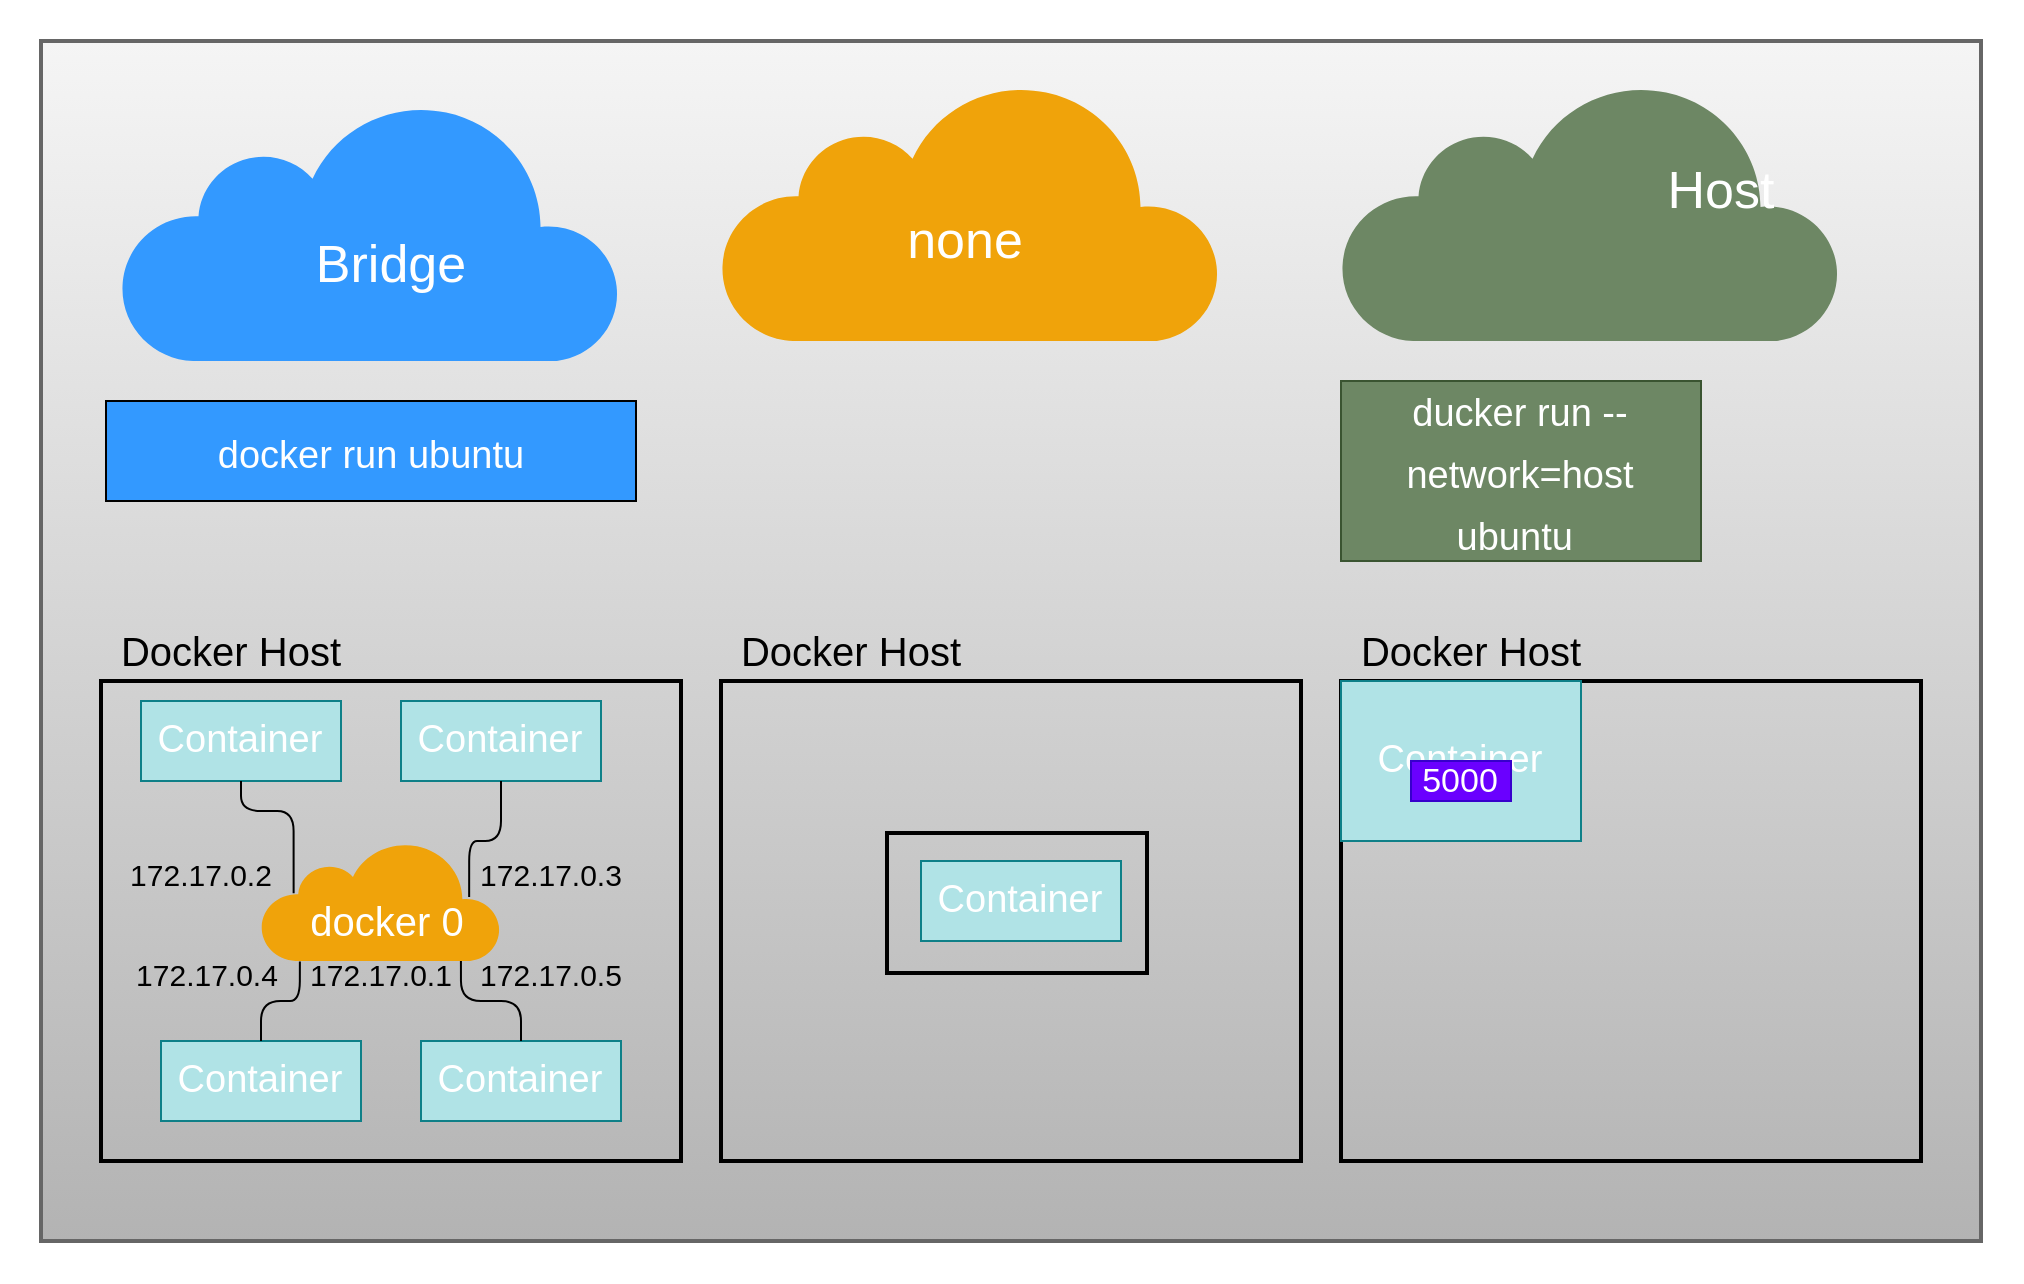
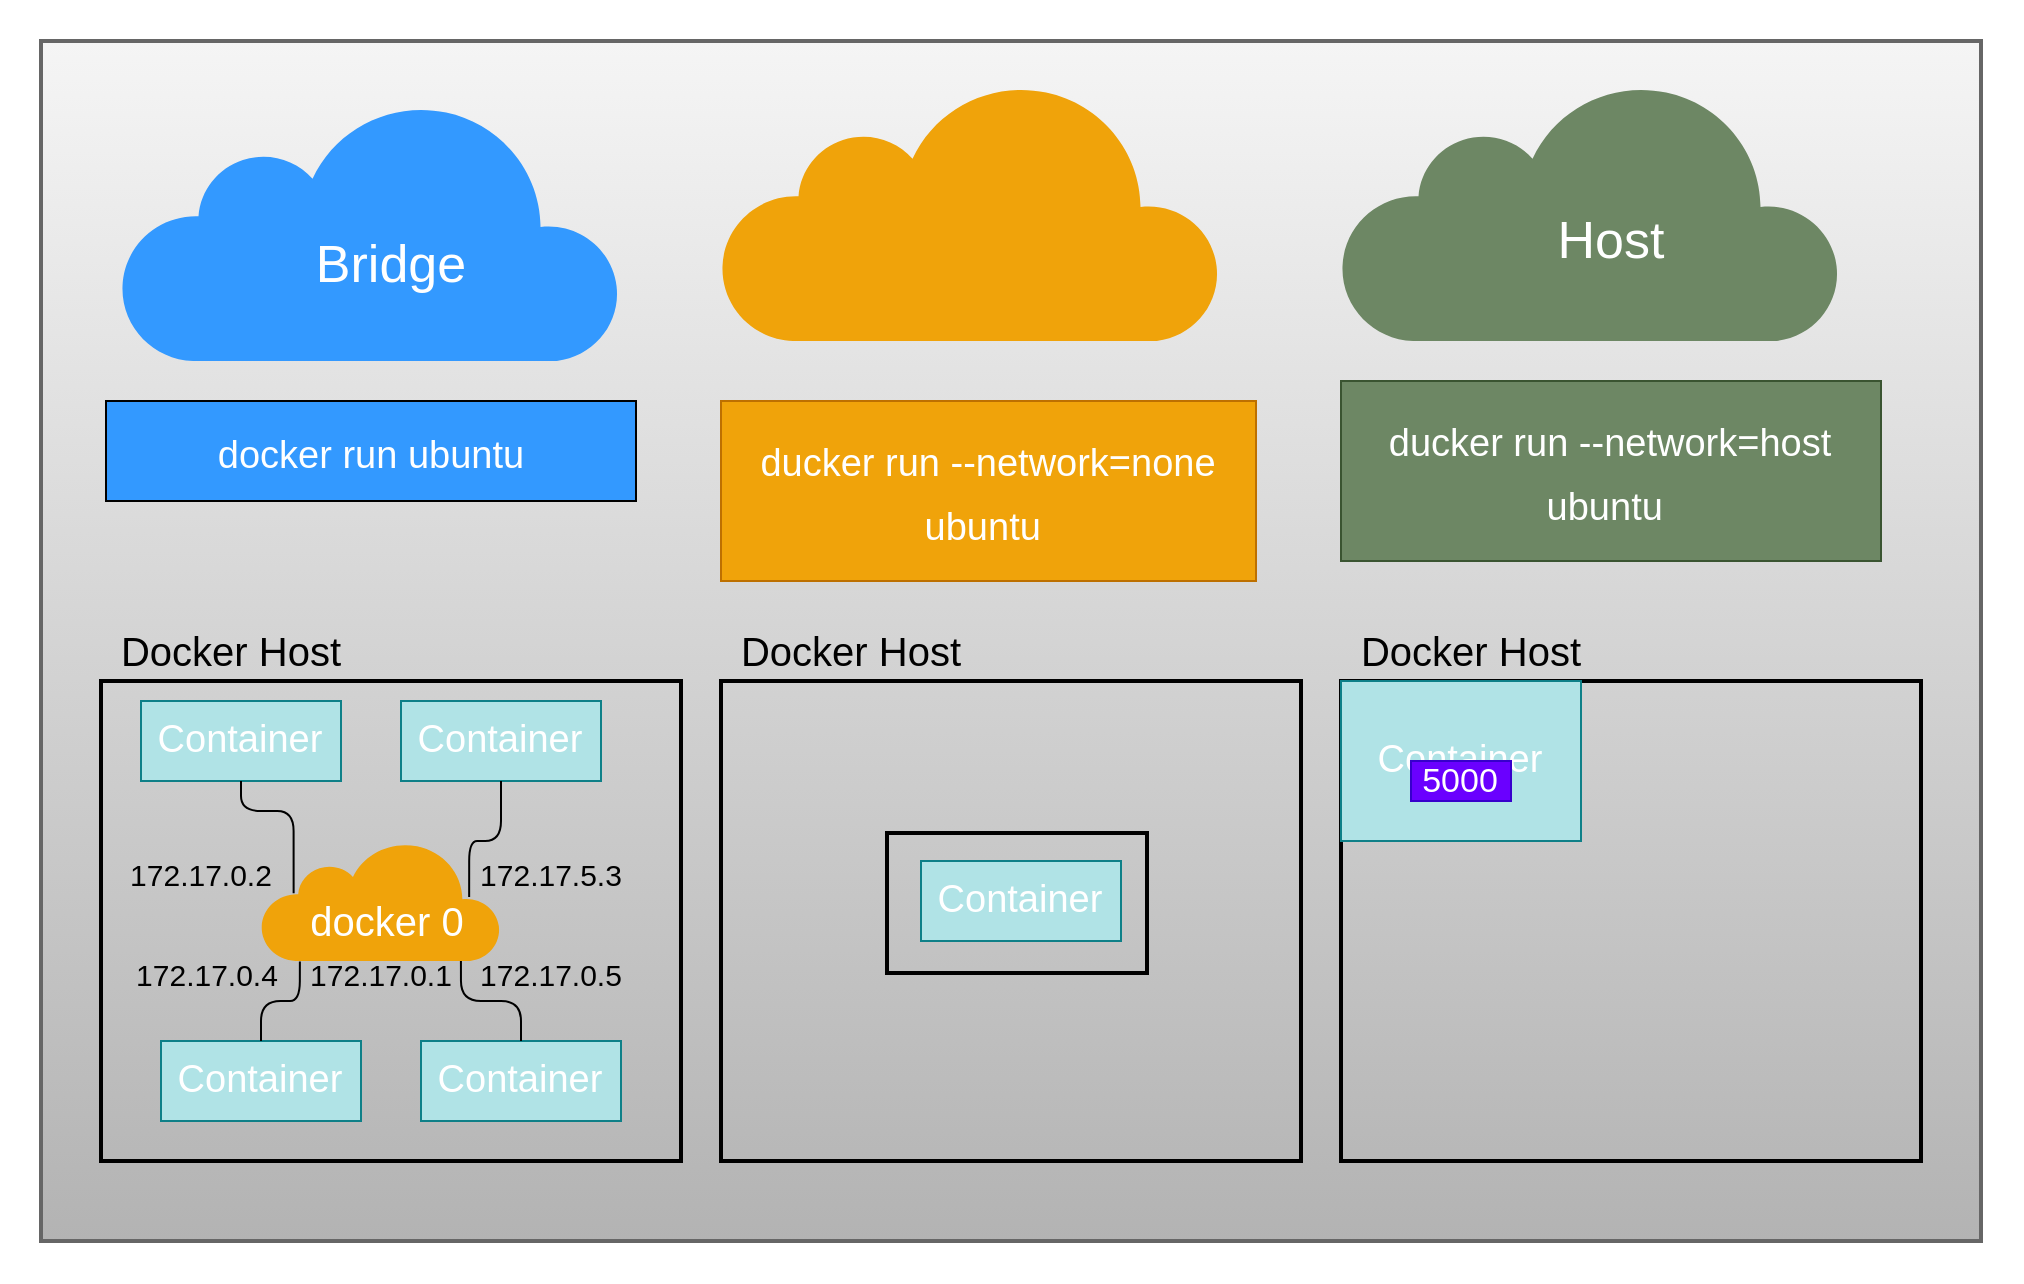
node "Host": moved (1721, 191) -> (1611, 241)
node "none": removed
node "ducker run --network=host ubuntu": size 360x180 -> 540x180
node "ducker run --network=none ubuntu": added
node "172.17.0.3": label "172.17.0.3" -> "172.17.5.3"
